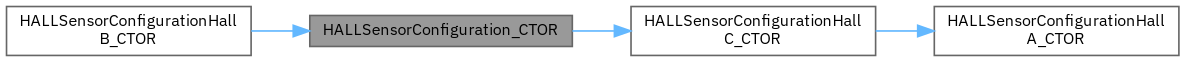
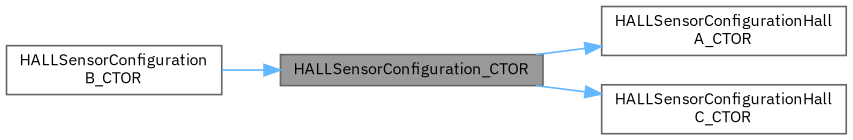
node "HALLSensorConfigurationHall B_CTOR": label "HALLSensorConfigurationHall B_CTOR" -> "HALLSensorConfiguration B_CTOR"
edge "HALLSensorConfigurationHall C_CTOR" -> "HALLSensorConfigurationHall A_CTOR": now "HALLSensorConfiguration_CTOR" -> "HALLSensorConfigurationHall A_CTOR"
